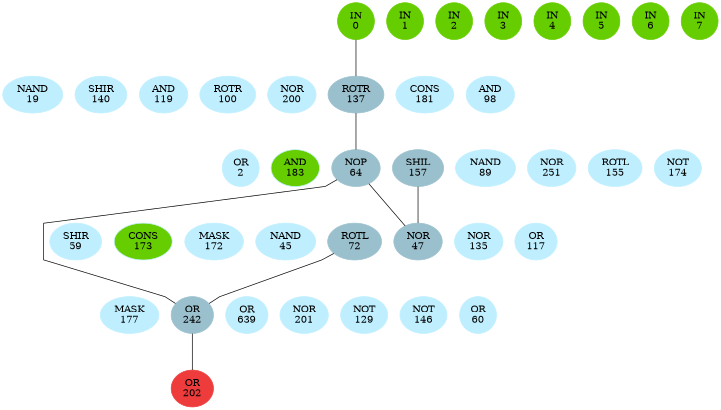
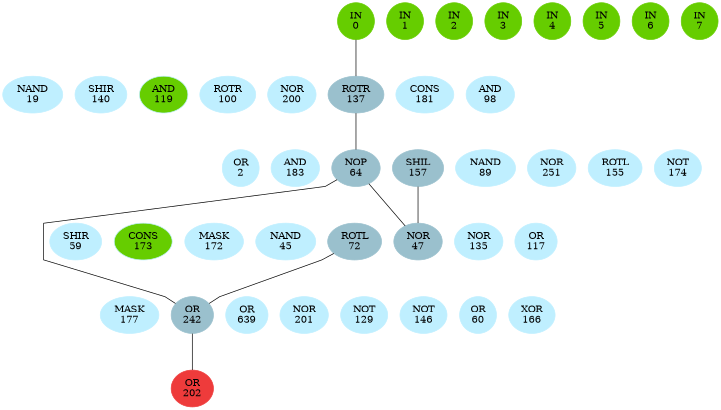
node "AND 119": fillcolor lightblue1 -> chartreuse3
node "AND 183": fillcolor chartreuse3 -> lightblue1
node "XOR 166": added
